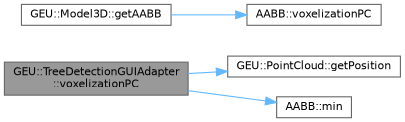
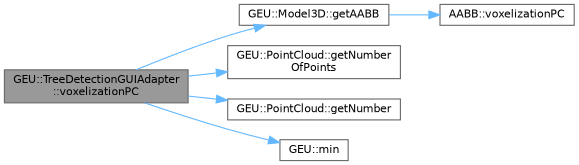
edge "GEU::TreeDetectionGUIAdapter ::voxelizationPC" -> "GEU::Model3D::getAABB": added
node "GEU::PointCloud::getNumber OfPoints": added
node "GEU::PointCloud::getPosition": label "GEU::PointCloud::getPosition" -> "GEU::PointCloud::getNumber"
node "AABB::min": label "AABB::min" -> "GEU::min"
